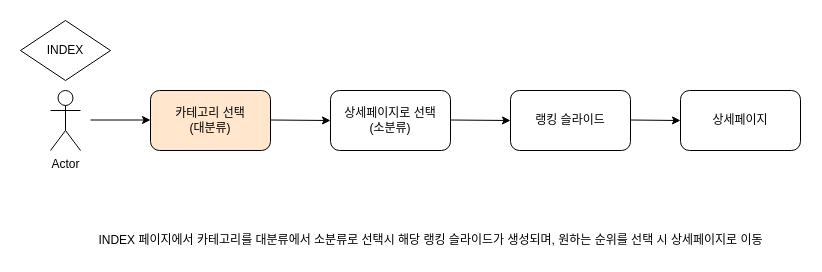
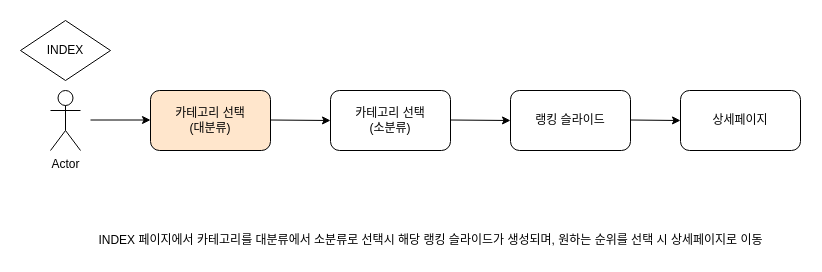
node "상세페이지로 선택 (소분류)": label "상세페이지로 선택 (소분류)" -> "카테고리 선택 (소분류)"
